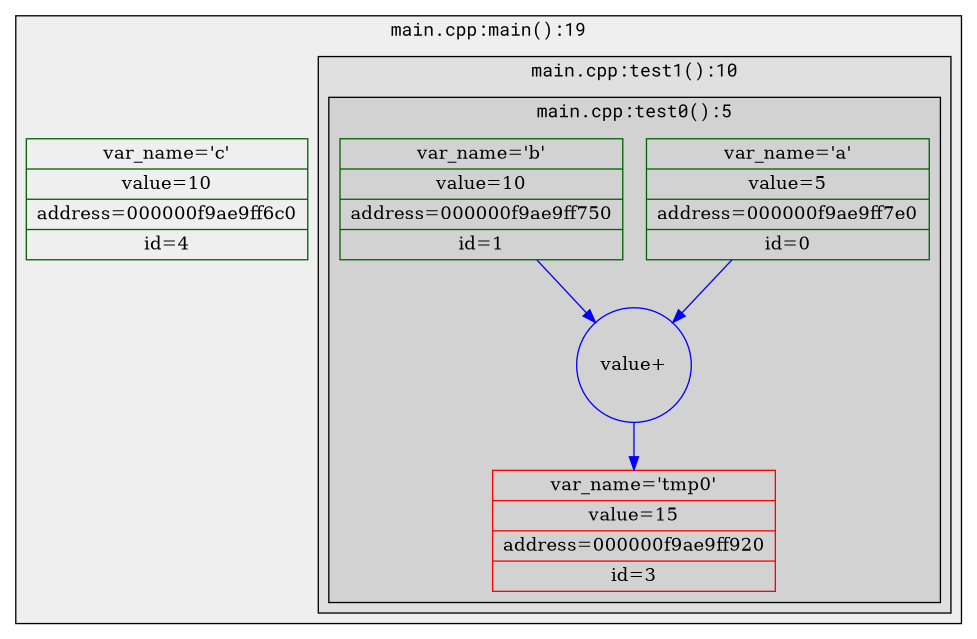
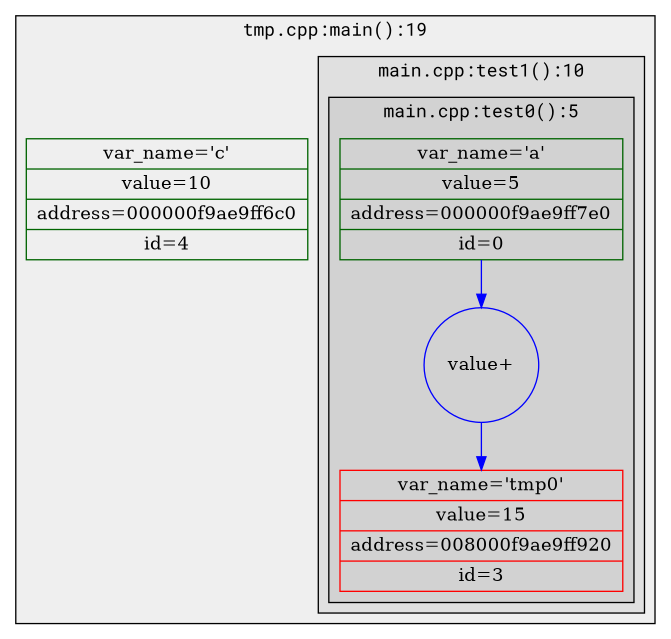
cluster "main.cpp:main():19": label "main.cpp:main():19" -> "tmp.cpp:main():19"
node "var_name='b'": removed
node "var_name='tmp0'": text "address=000000f9ae9ff920" -> "address=008000f9ae9ff920"
